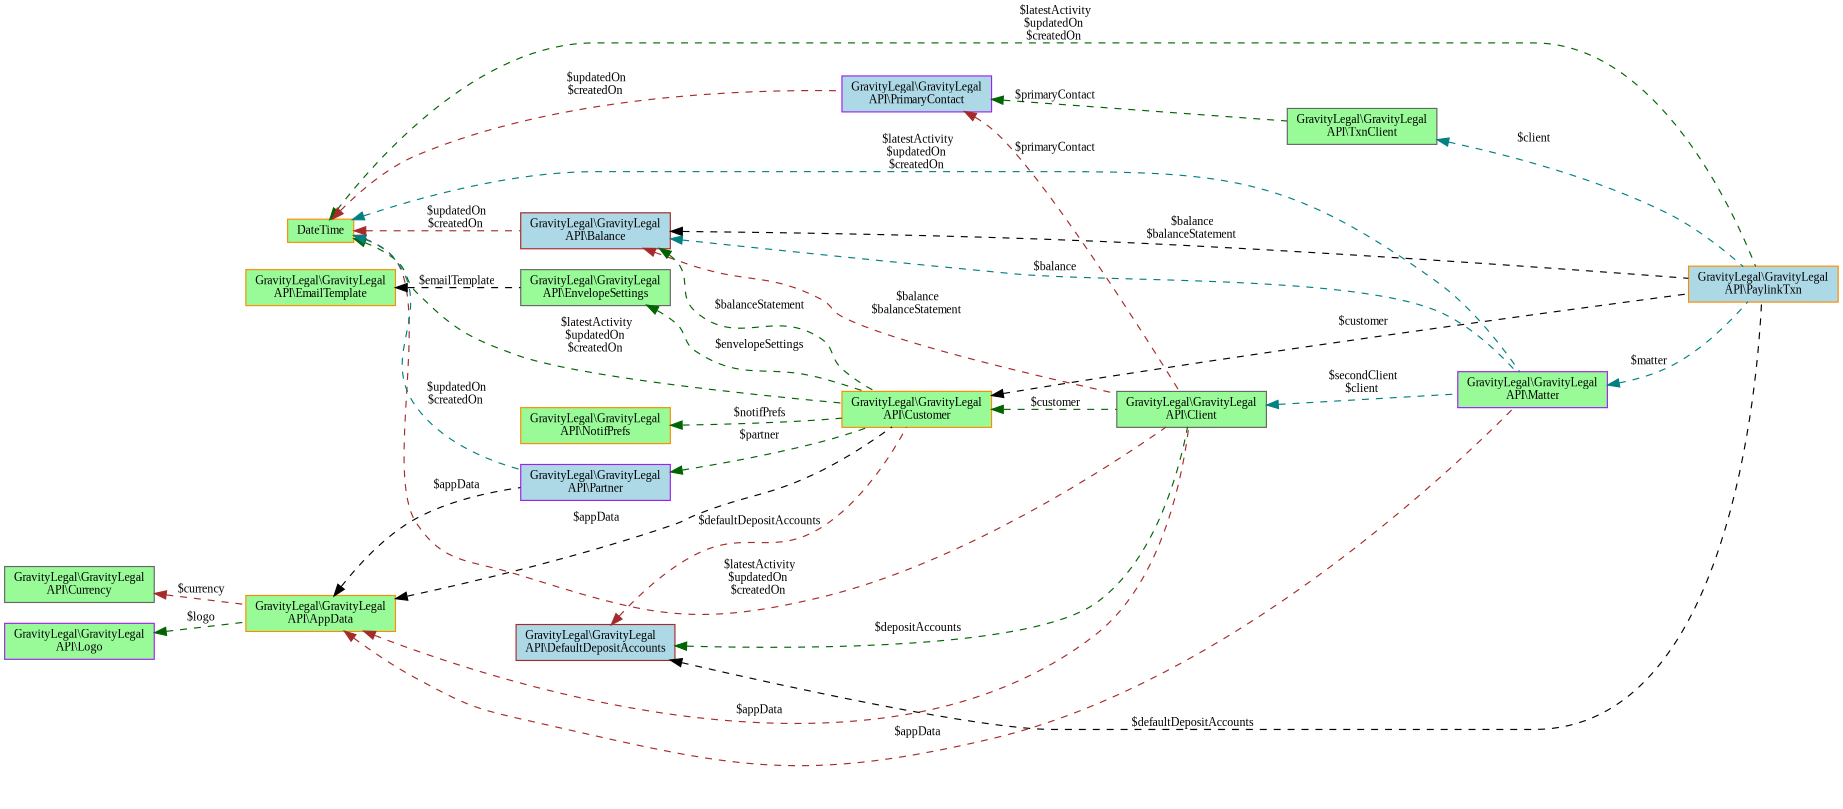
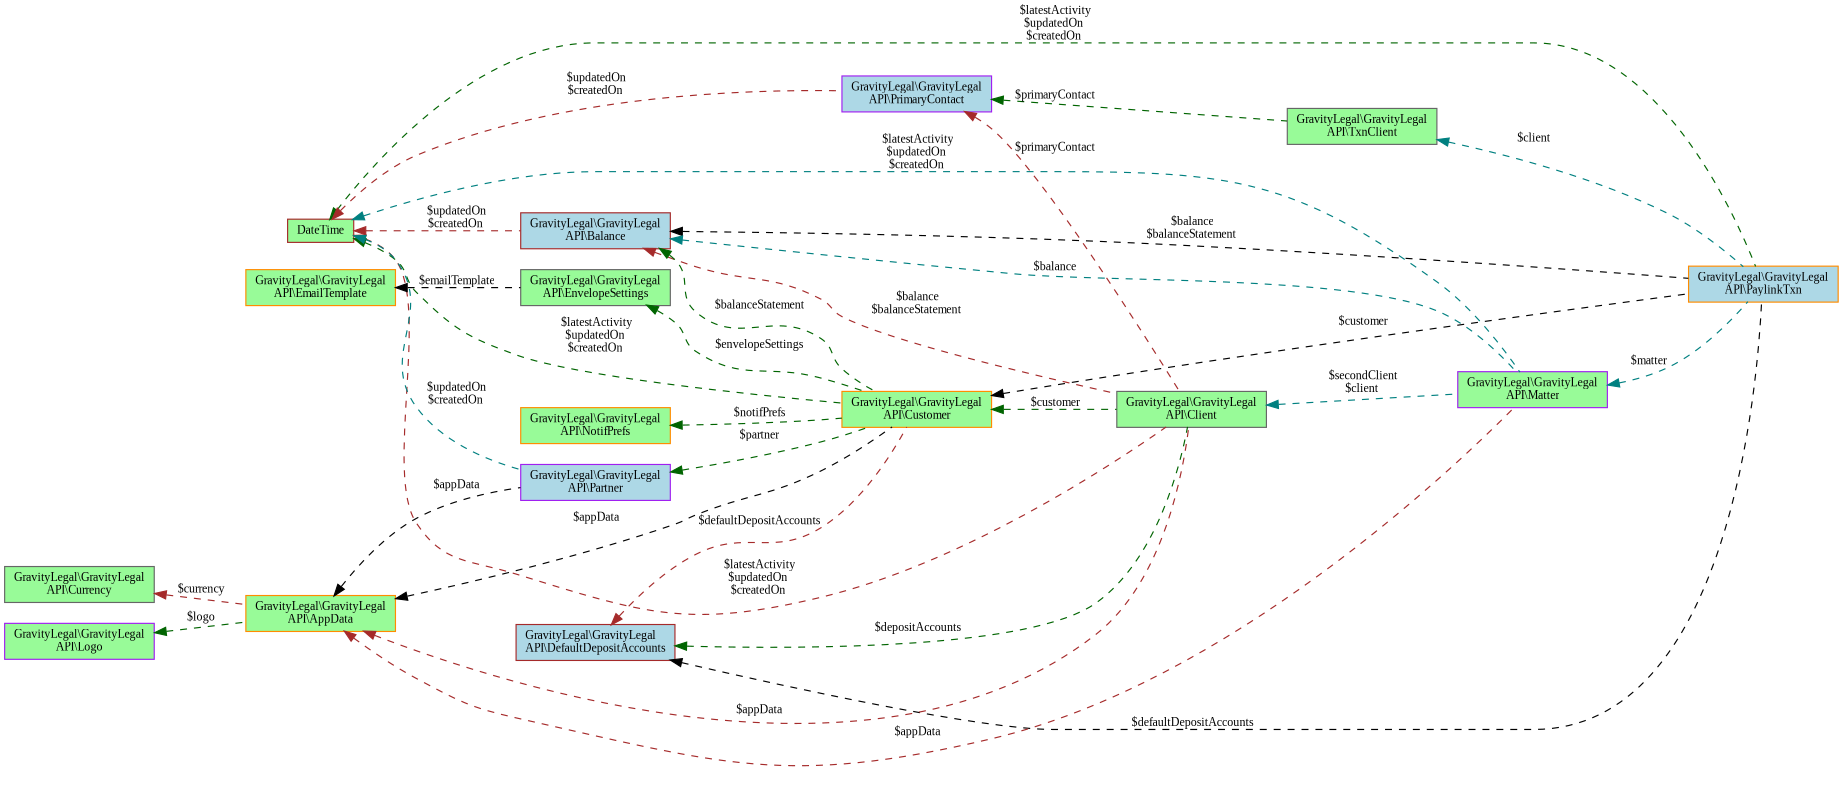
node "DateTime": color darkorange -> brown
